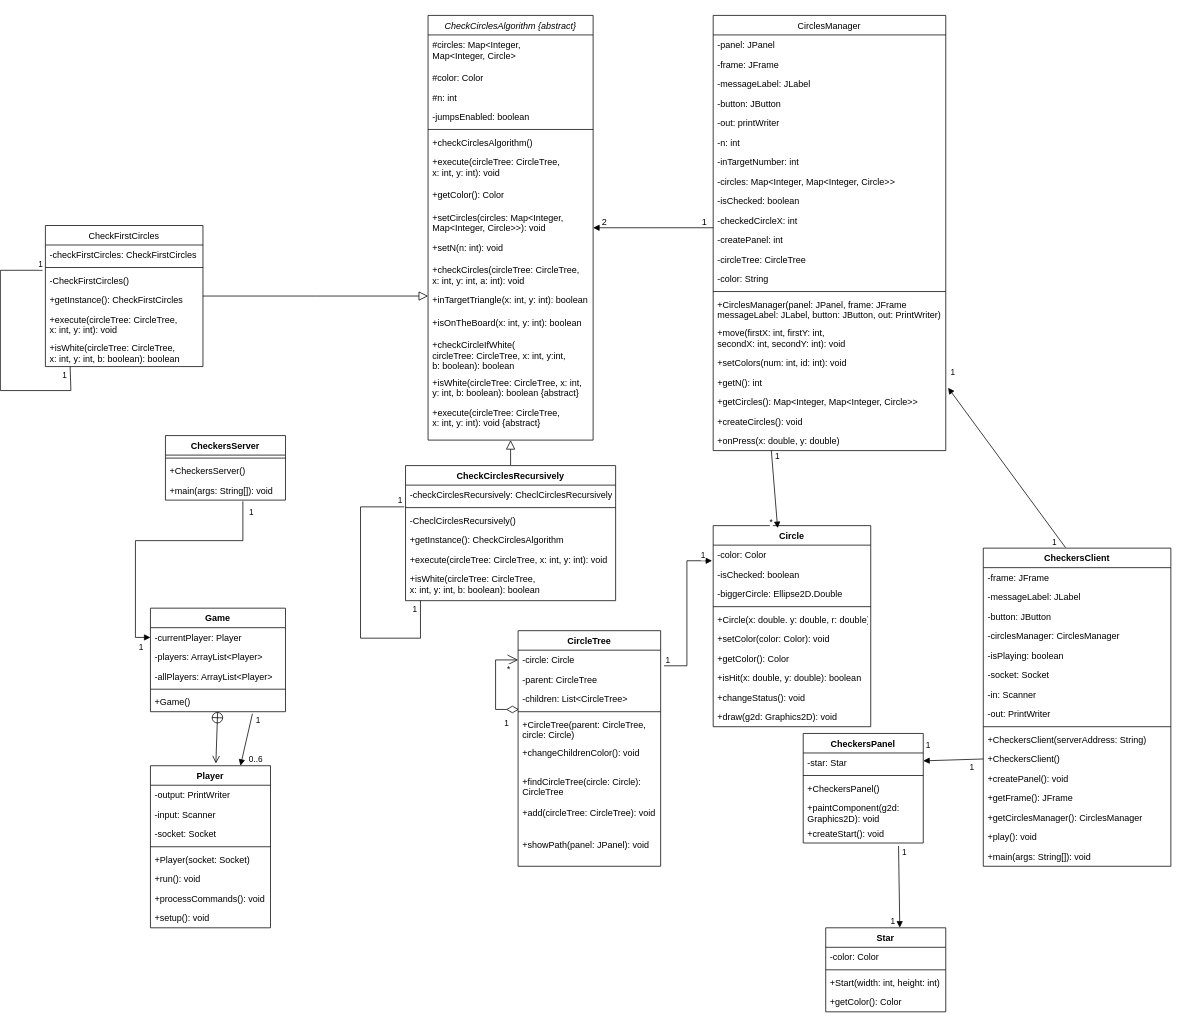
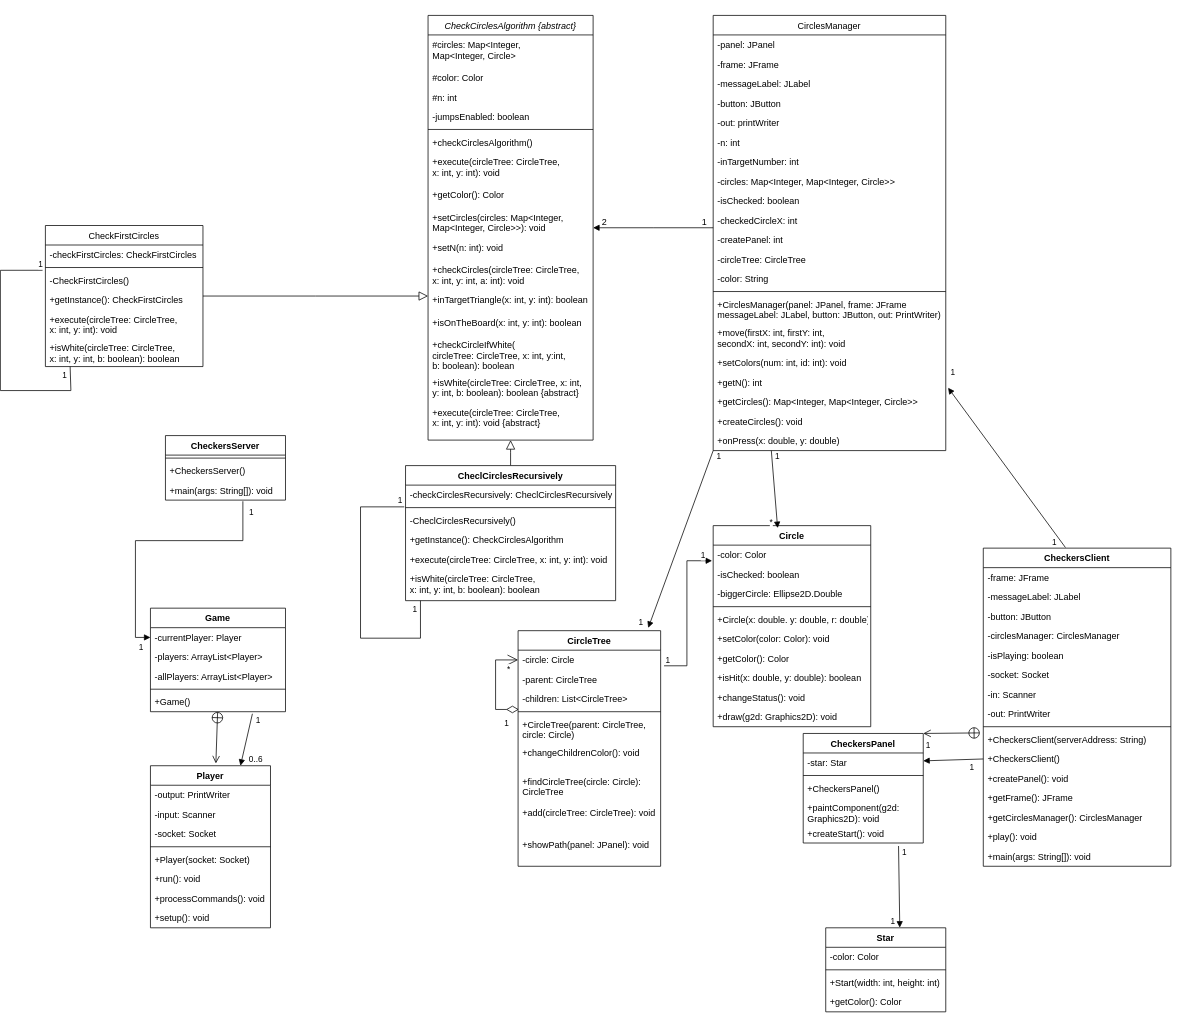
node "CheckCirclesRecursively": label "CheckCirclesRecursively" -> "CheclCirclesRecursively"
edge "CirclesManager" -> "CircleTree": added, labels "1", "1"
edge "+CheckersClient(serverAddress: String)" -- "CheckersPanel": added
